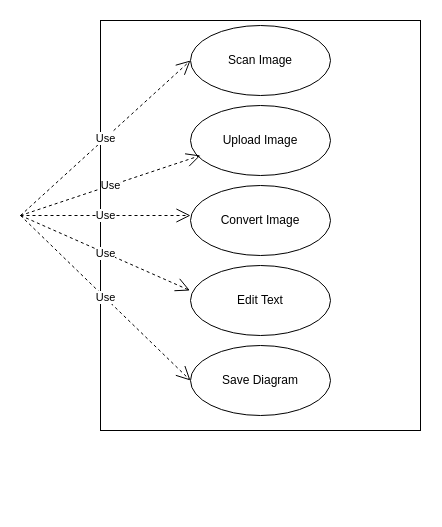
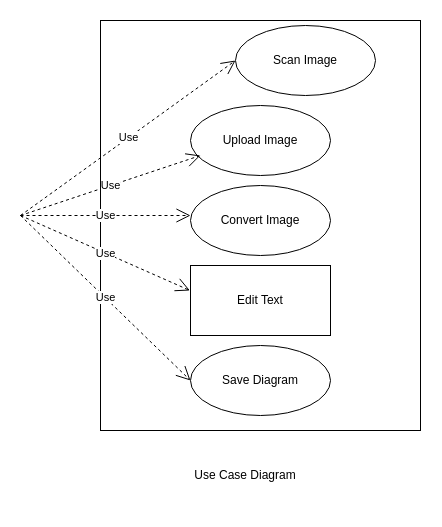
node "Scan Image": moved (261, 61) -> (306, 61)
node "Edit Text": shape ellipse -> rectangle
node "Use Case Diagram": added
